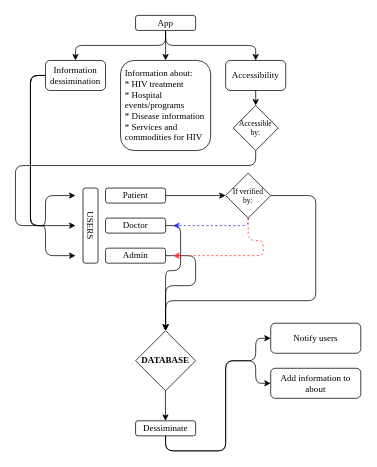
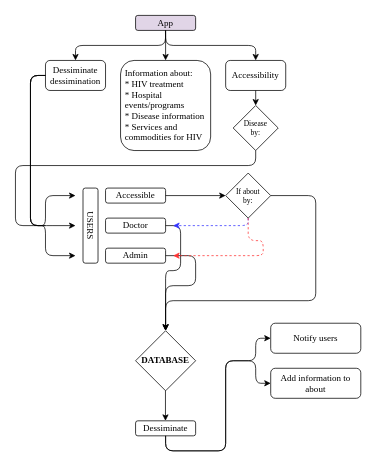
node "App": fillcolor #ffffff -> #e1d5e7
node "Information dessimination": label "Information dessimination" -> "Dessiminate dessimination"
node "Accessible by:": label "Accessible by:" -> "Disease by:"
node "Patient": label "Patient" -> "Accessible"
node "If verified by:": label "If verified by:" -> "If about by:"
